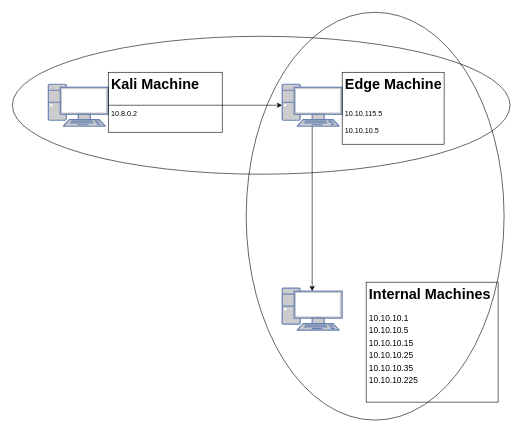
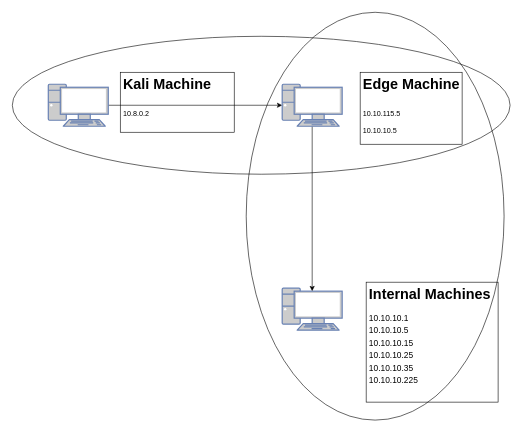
node "Kali Machine10.8.0.2": moved (165, 102) -> (177, 102)
node "Edge Machine10.10.115.5 10.10.10.5": moved (393, 108) -> (411, 108)
